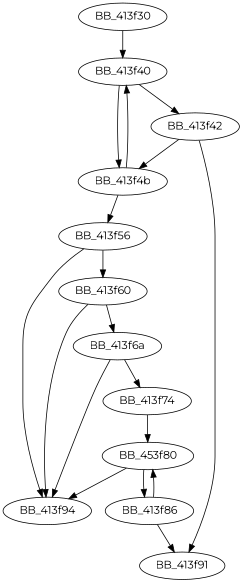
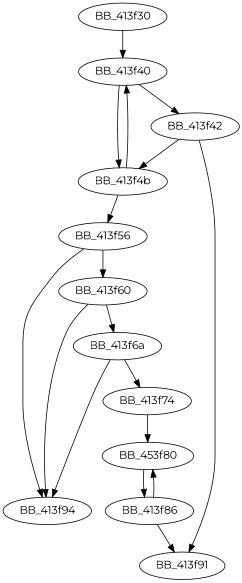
edge "BB_453f80" -> "BB_413f94": removed
